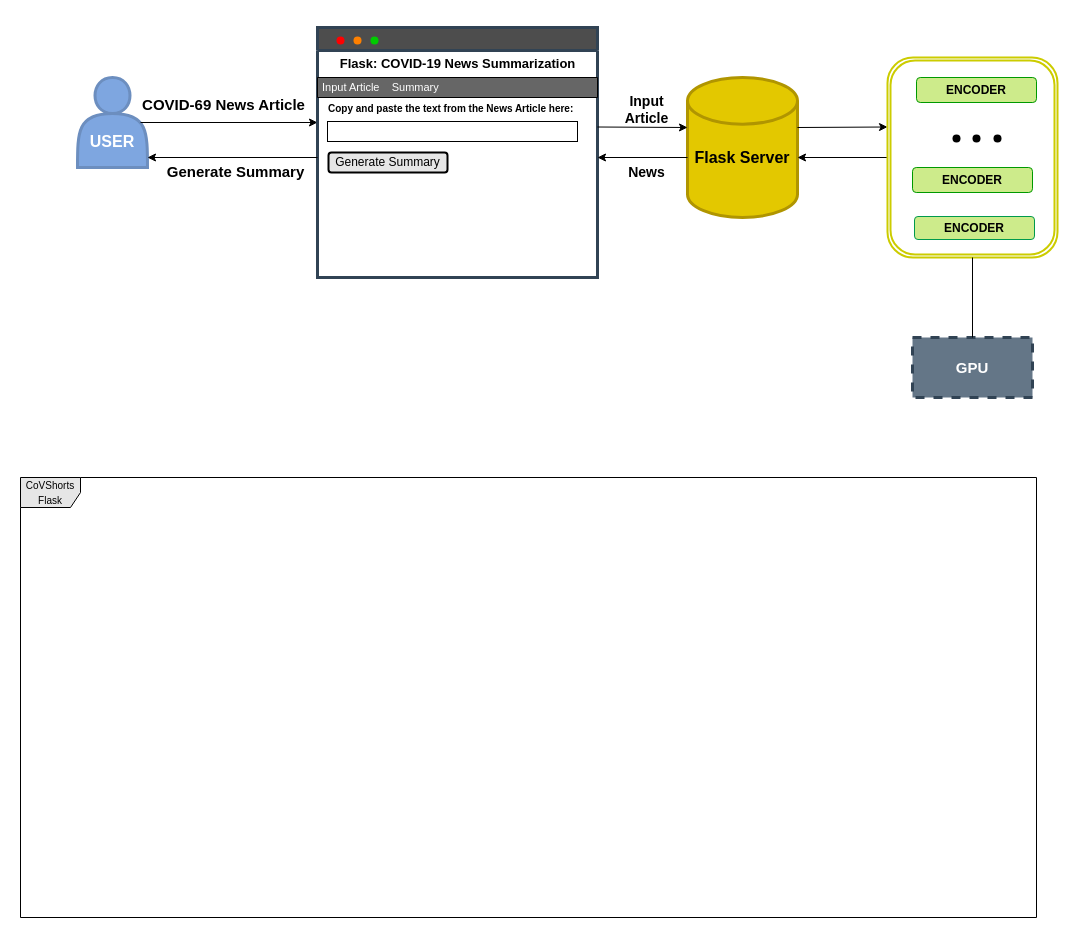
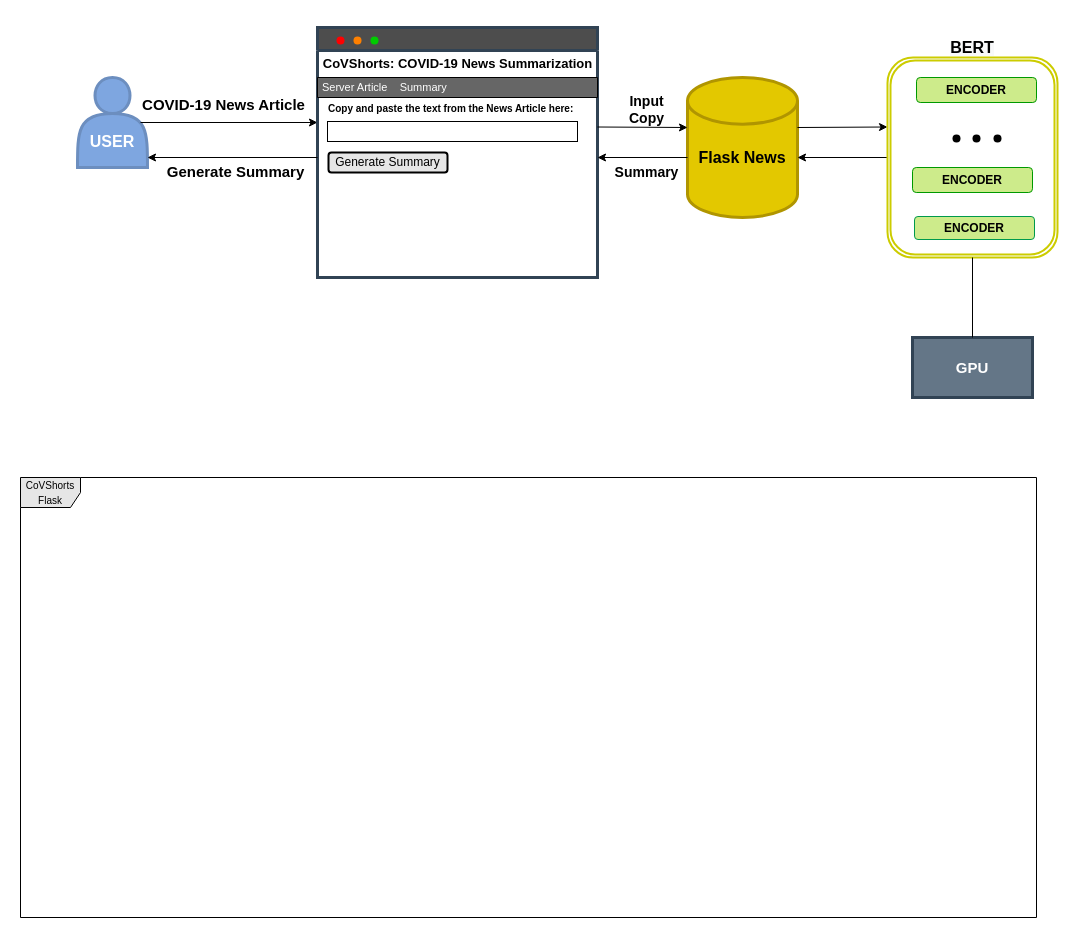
node "BERT": added
node "Flask: COVID-19 News Summarization": label "Flask: COVID-19 News Summarization" -> "CoVShorts: COVID-19 News Summarization"
node "Input Article Summary": label "Input Article Summary" -> "Server Article Summary"
node "COVID-69 News Article": label "COVID-69 News Article" -> "COVID-19 News Article"
node "Input Article": label "Input Article" -> "Input Copy"
node "Flask Server": label "Flask Server" -> "Flask News"
node "News": label "News" -> "Summary"
node "GPU": style dashed -> solid
